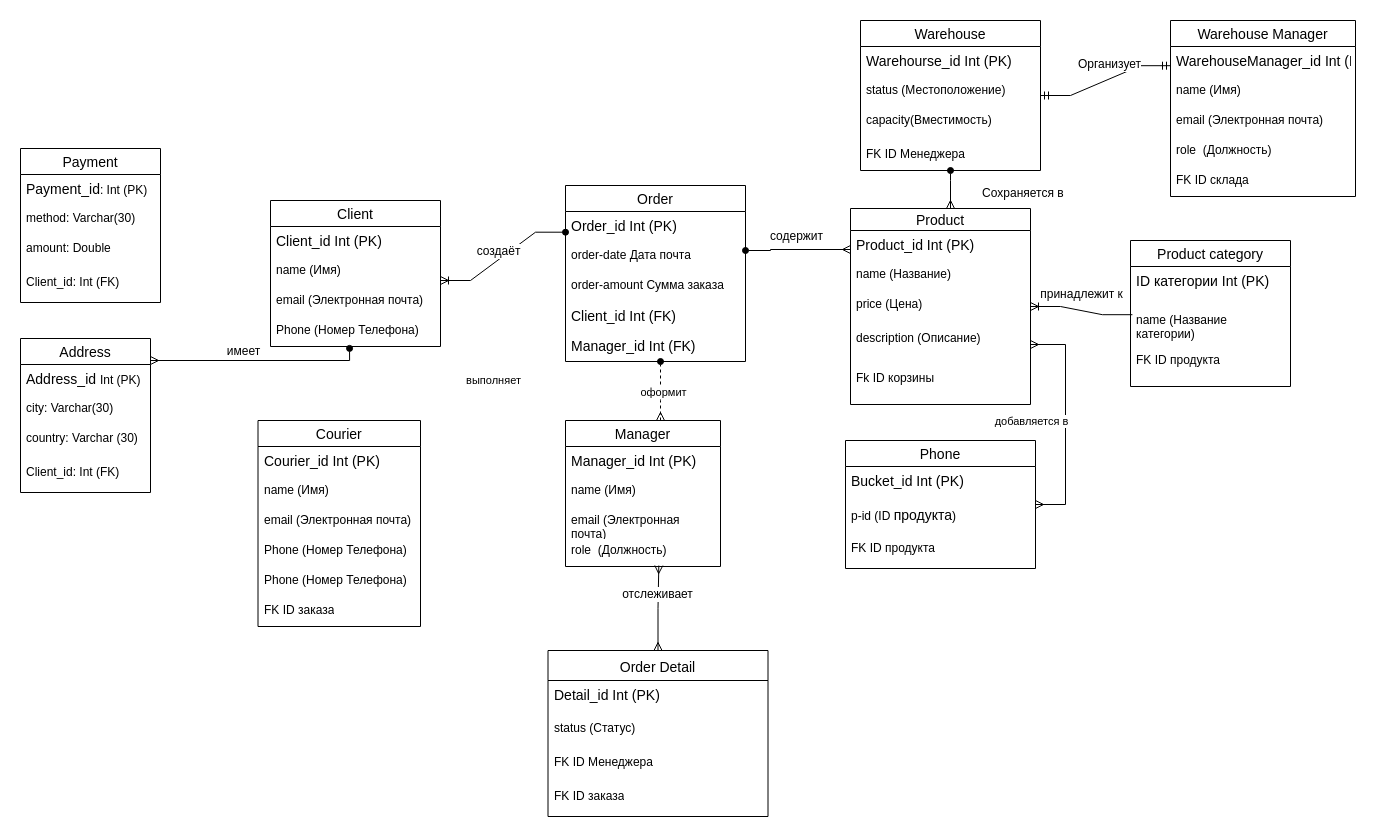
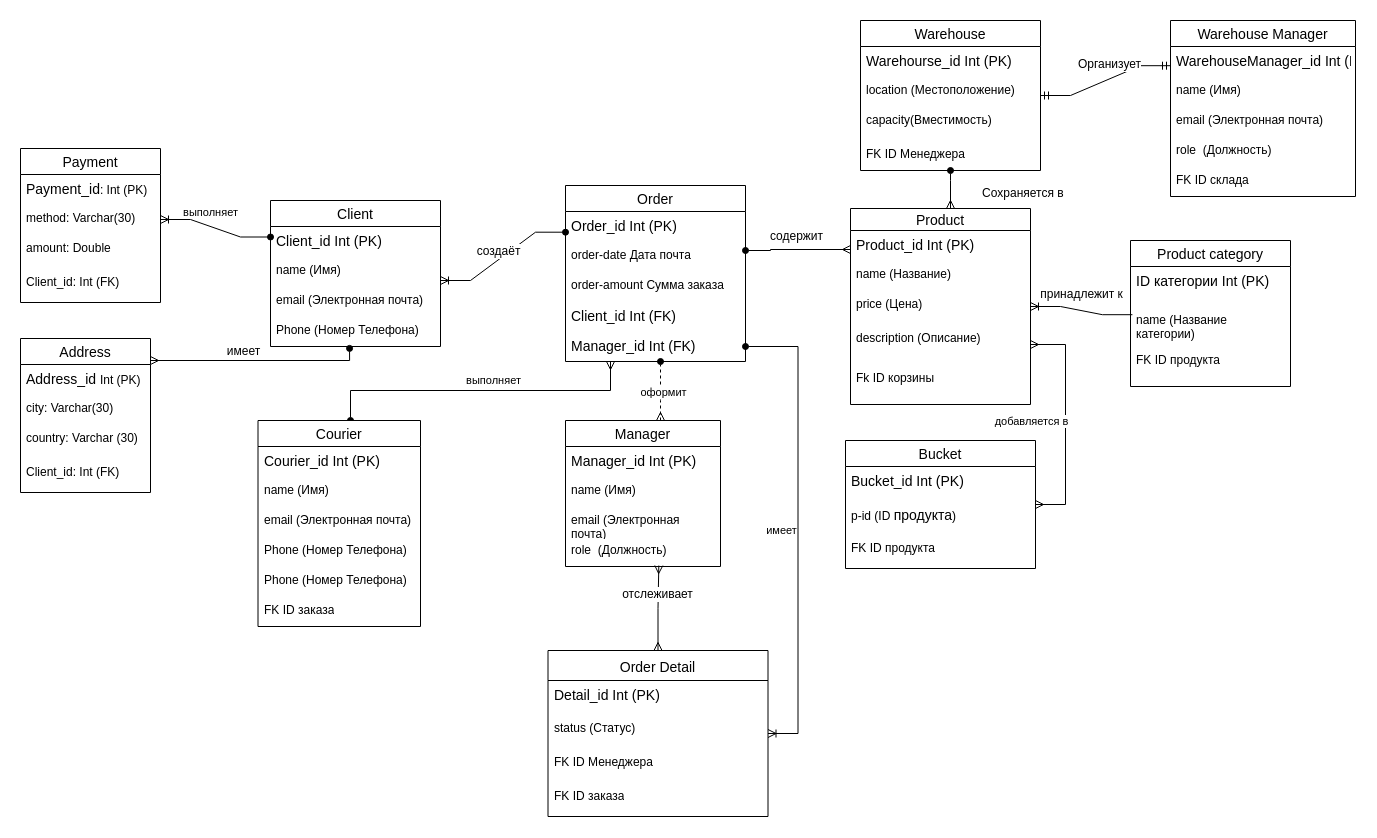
node "status (Местоположение)": label "status (Местоположение)" -> "location (Местоположение)"
edge "method: Varchar(30)" -- "Client": added, label "выполняет"
edge "Manager_id Int (FK)" -- "Courier": added
node "Phone": label "Phone" -> "Bucket"
edge "Manager_id Int (FK)" -- "Order Detail": added, label "имеет"
